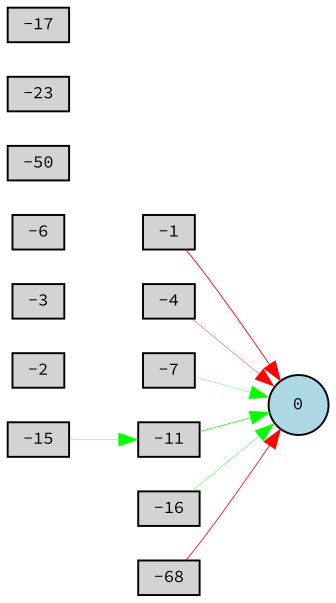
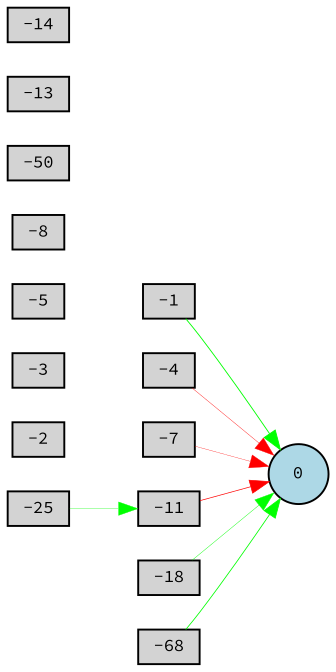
node "-14": added
node "-17": removed
node "-23": label "-23" -> "-13"
node "-6": removed
node "-8": added
node "-5": added
edge "-1" -> "0": color red -> green
edge "-7" -> "0": color green -> red
edge "-11" -> "0": color green -> red
node "-15": label "-15" -> "-25"
edge "-68" -> "0": color red -> green
node "-16": label "-16" -> "-18"
